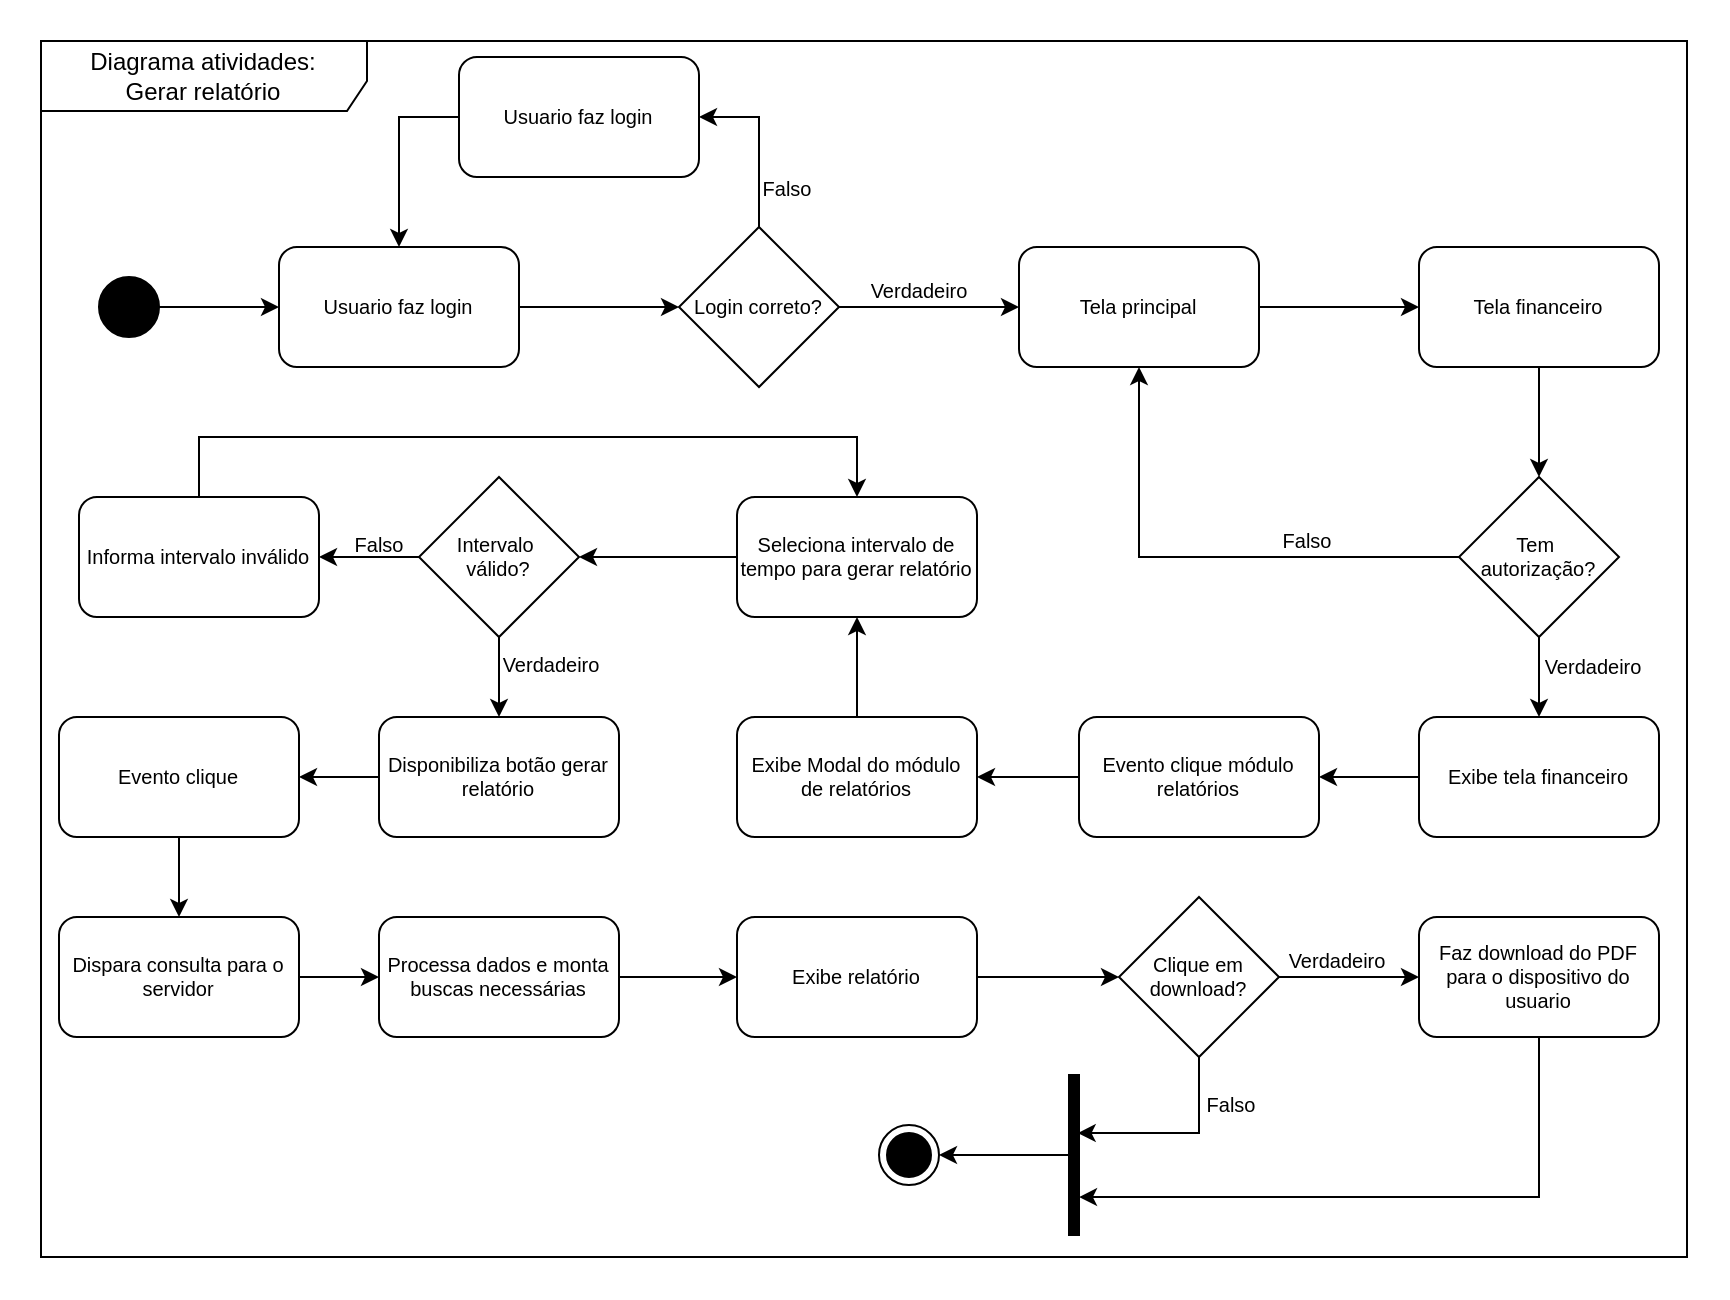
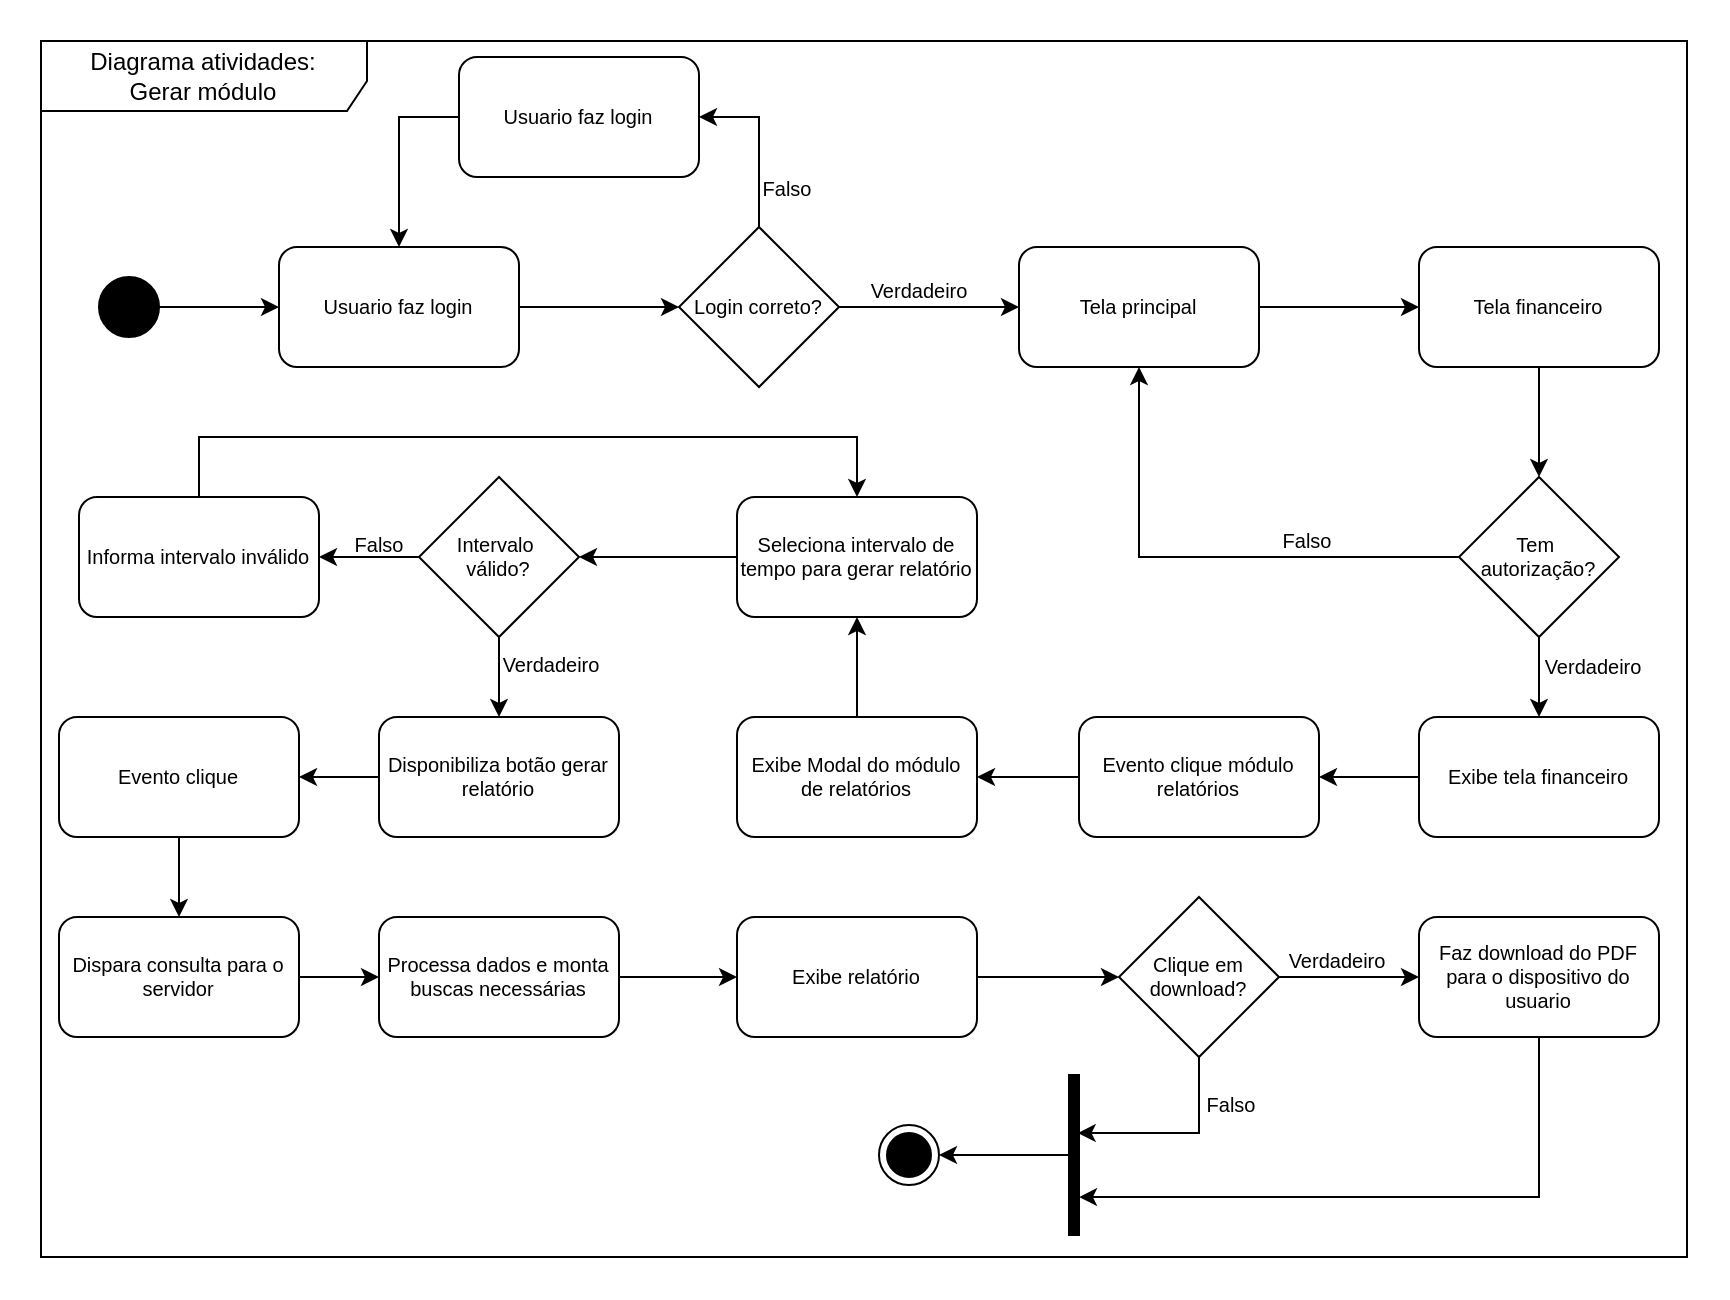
node "Diagrama atividades: Gerar relatório": label "Diagrama atividades: Gerar relatório" -> "Diagrama atividades: Gerar módulo"
